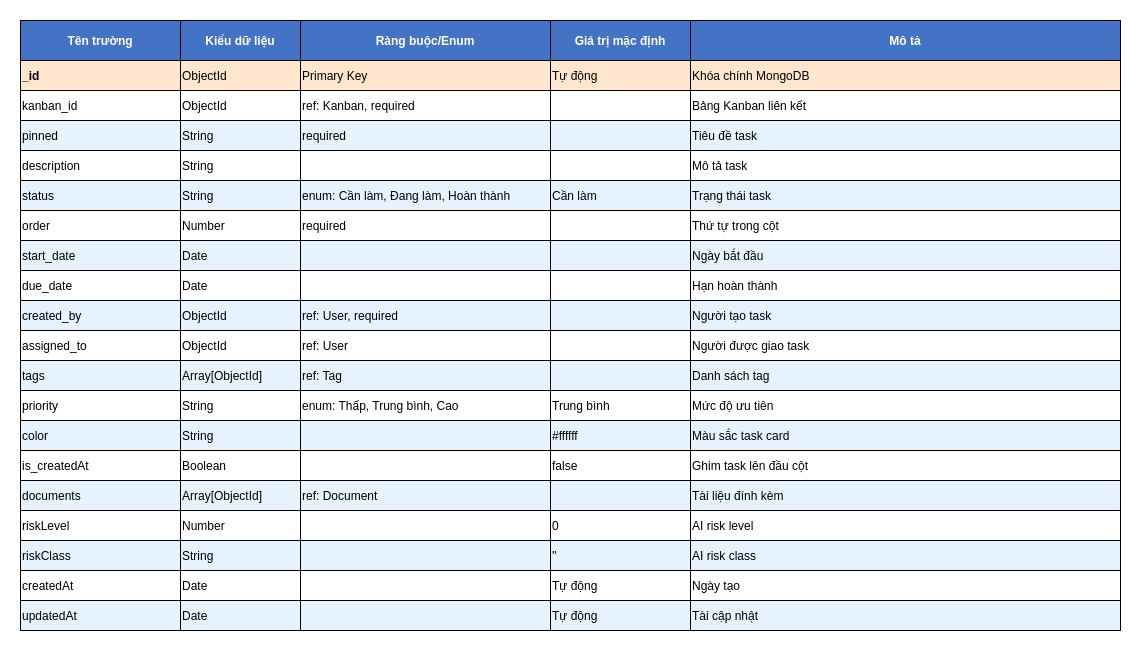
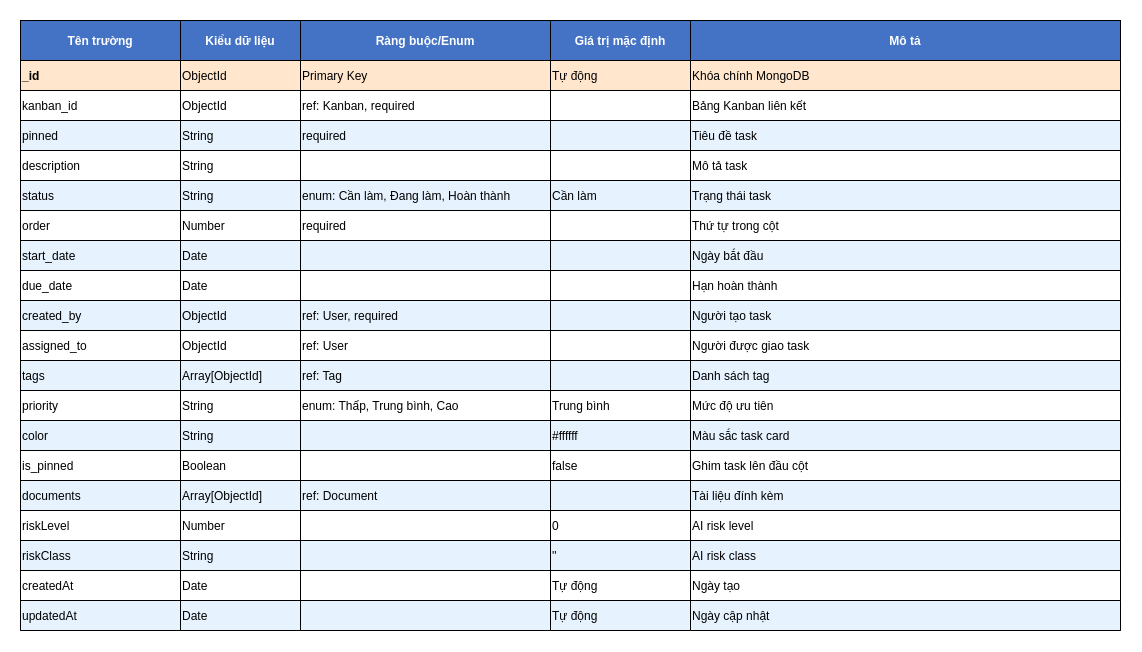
node "is_createdAt": label "is_createdAt" -> "is_pinned"
node "Tài cập nhật": label "Tài cập nhật" -> "Ngày cập nhật"
